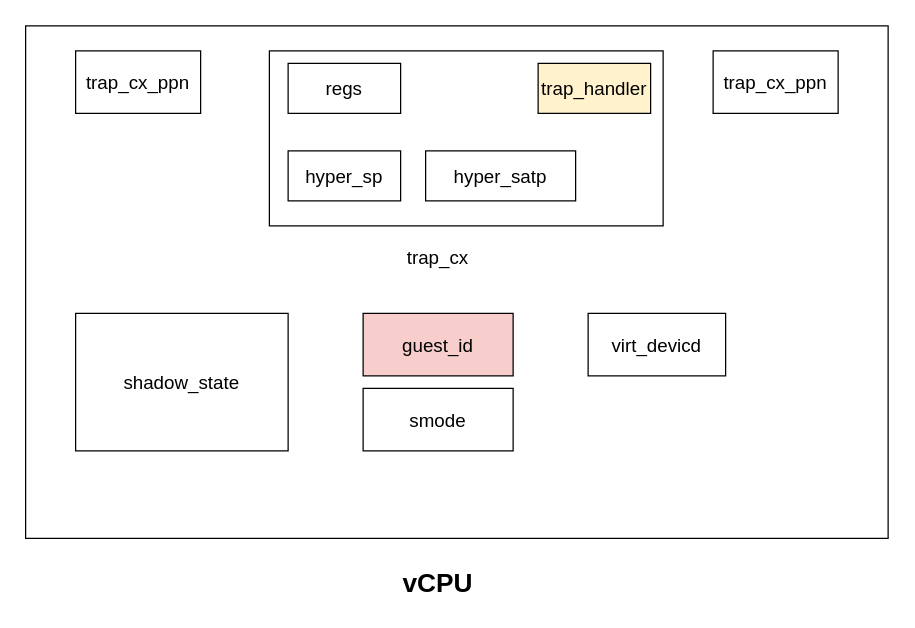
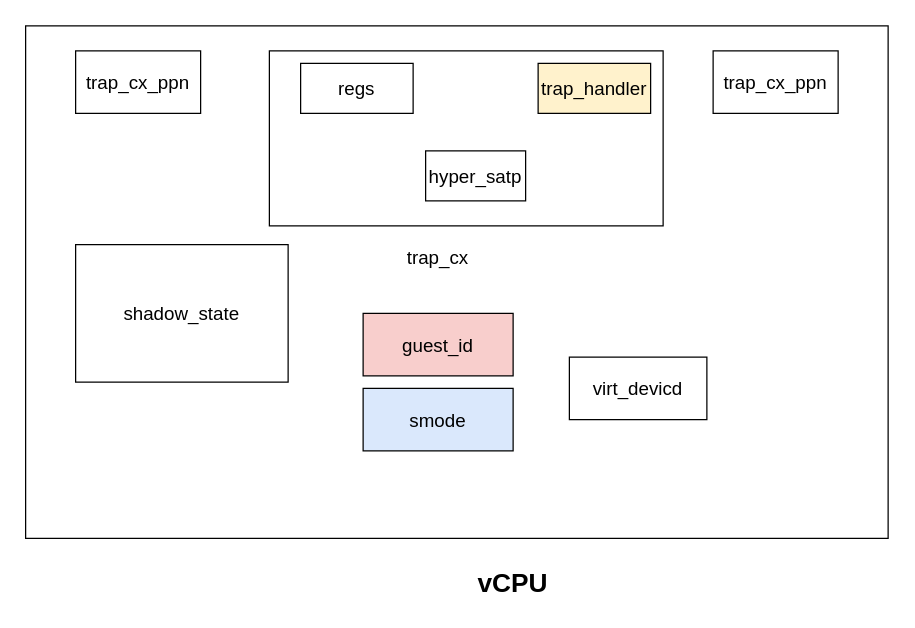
node "regs": moved (344, 88) -> (357, 88)
node "hyper_sp": removed
node "hyper_satp": size 150x50 -> 100x50
node "virt_devicd": moved (657, 344) -> (638, 388)
node "shadow_state": moved (182, 382) -> (182, 313)
node "smode": fillcolor #ffffff -> #dae8fc
node "vCPU": moved (438, 582) -> (513, 582)
